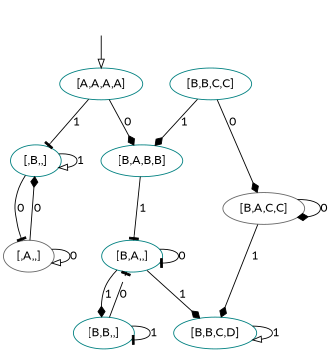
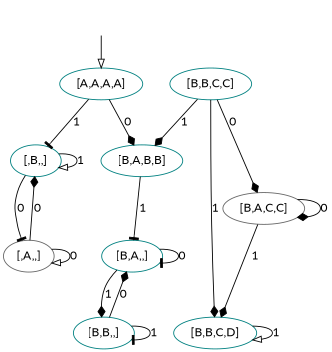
edge "[B,A,,]" -> "[B,B,C,D]": now "[B,B,C,C]" -> "[B,B,C,D]"
edge "[B,B,,]" -> "[B,A,,]": arrowhead tee -> diamond
